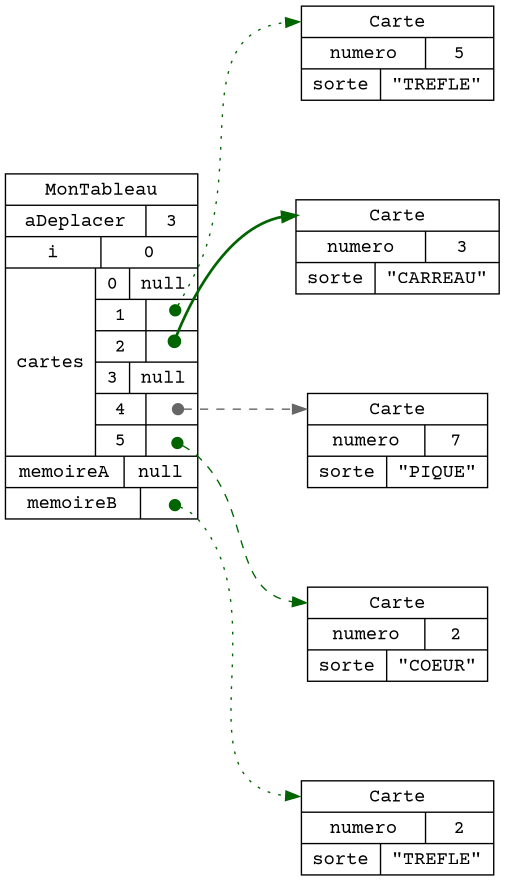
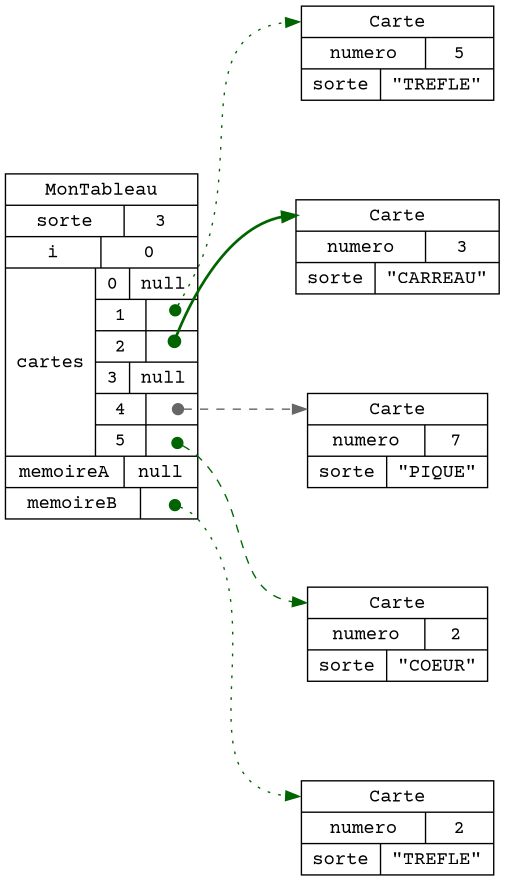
node "MonTableau": text "aDeplacer" -> "sorte"
